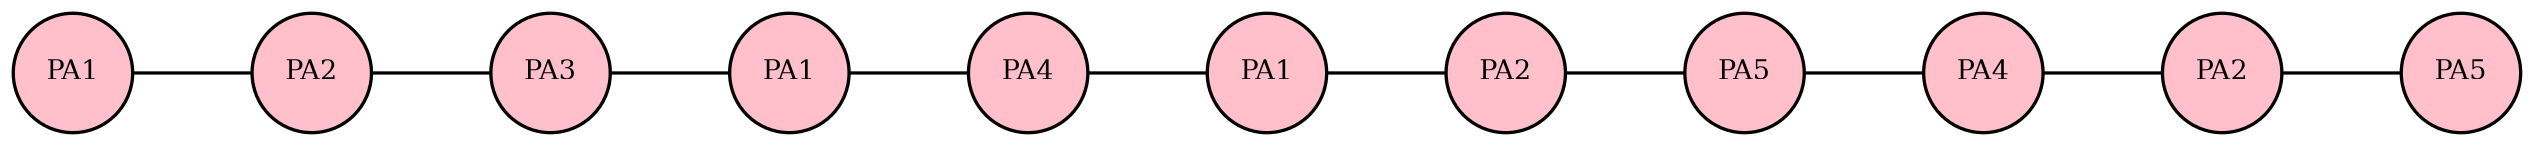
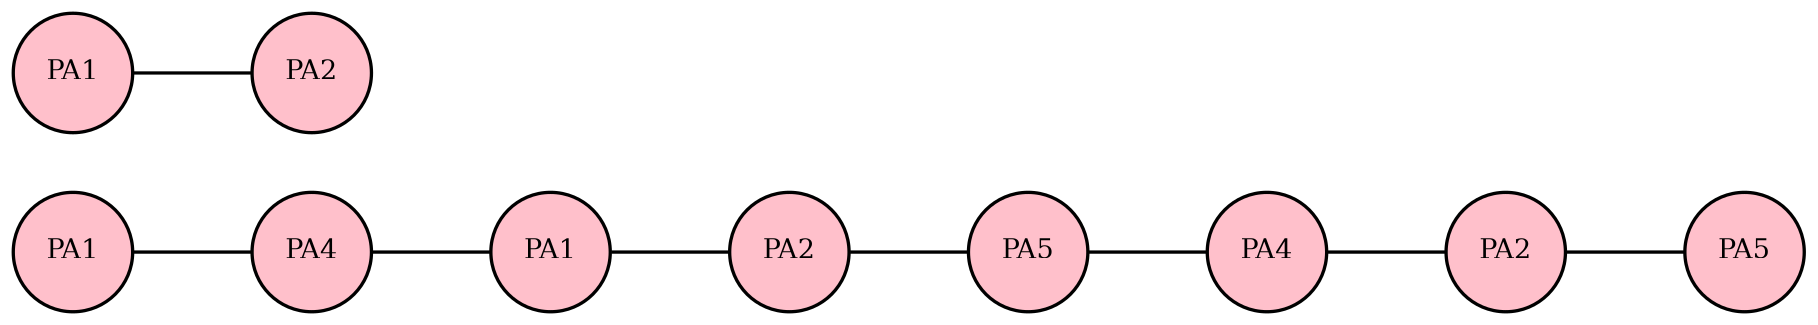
node "PA3": removed
